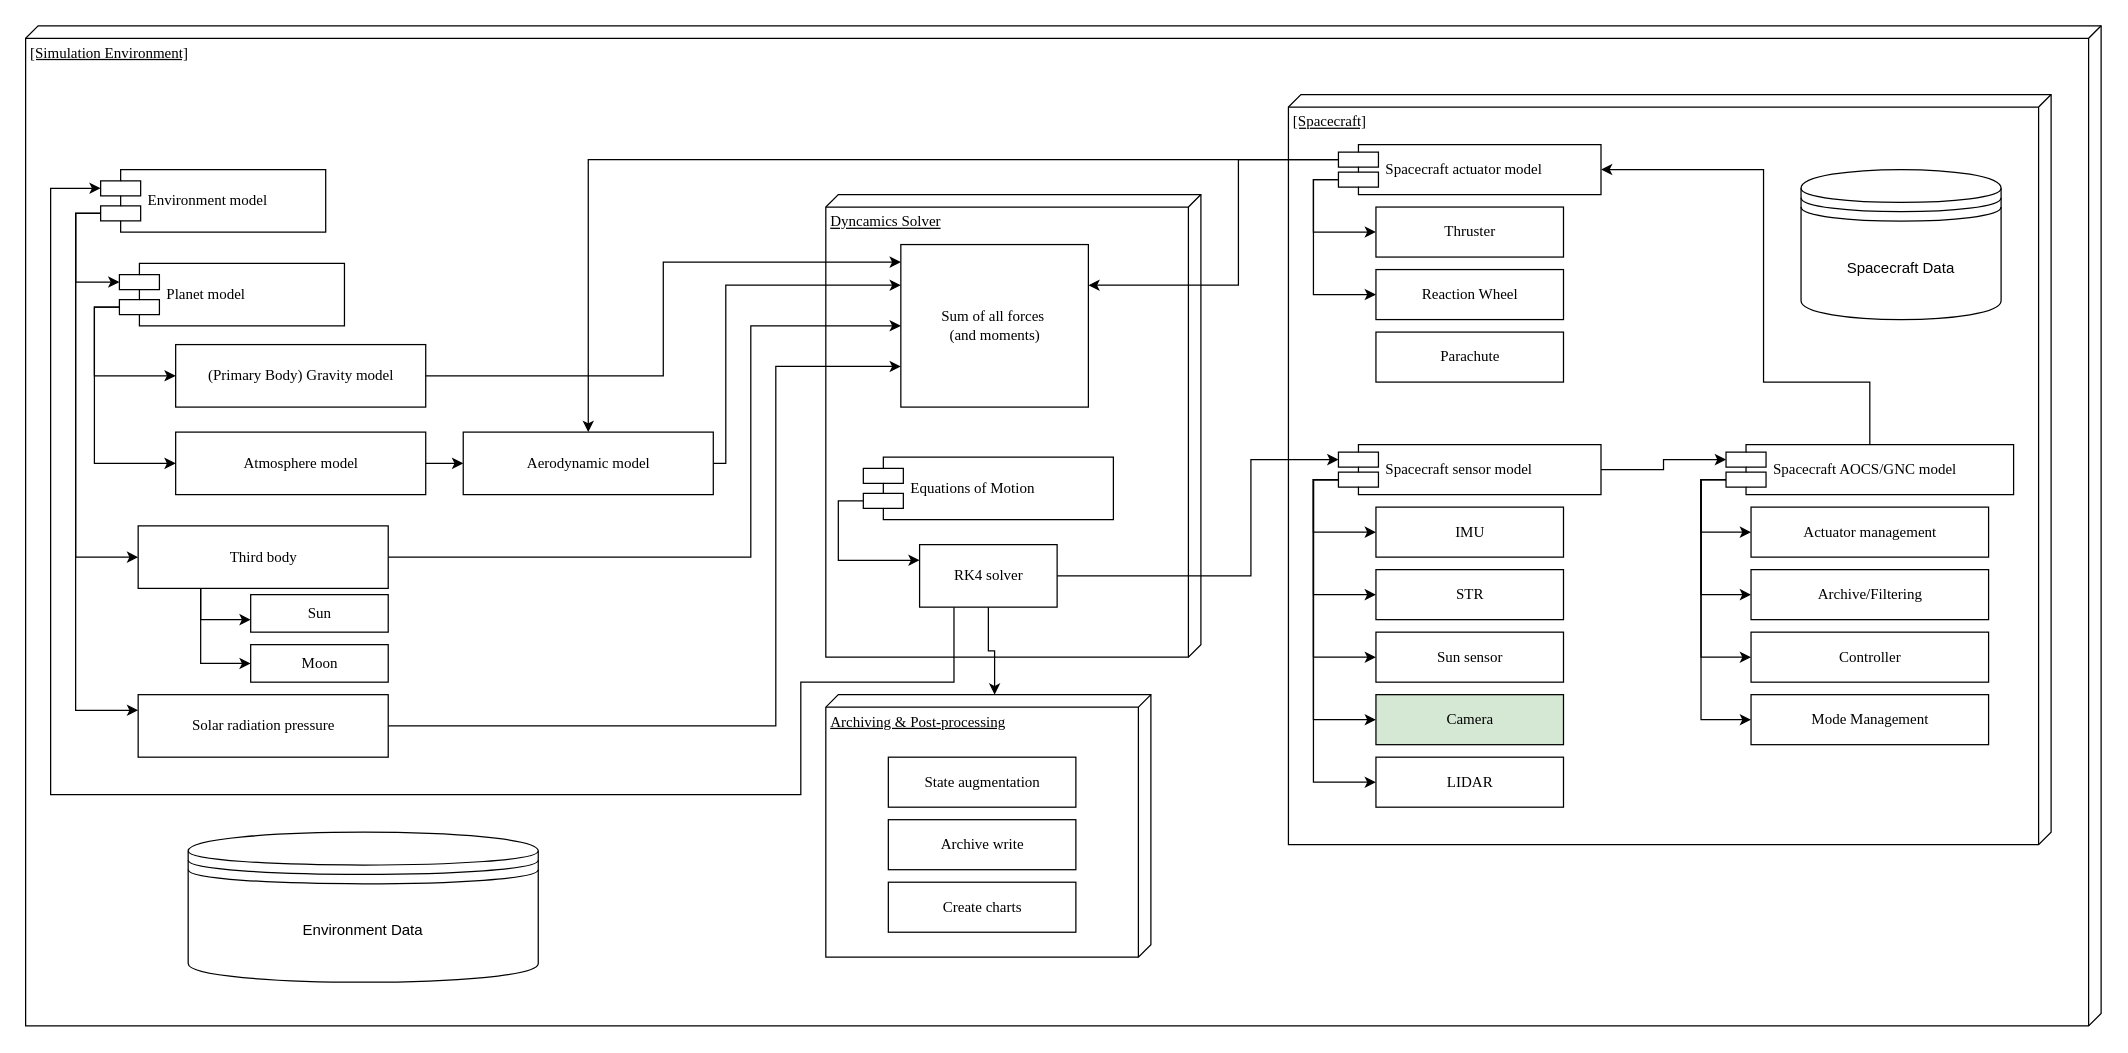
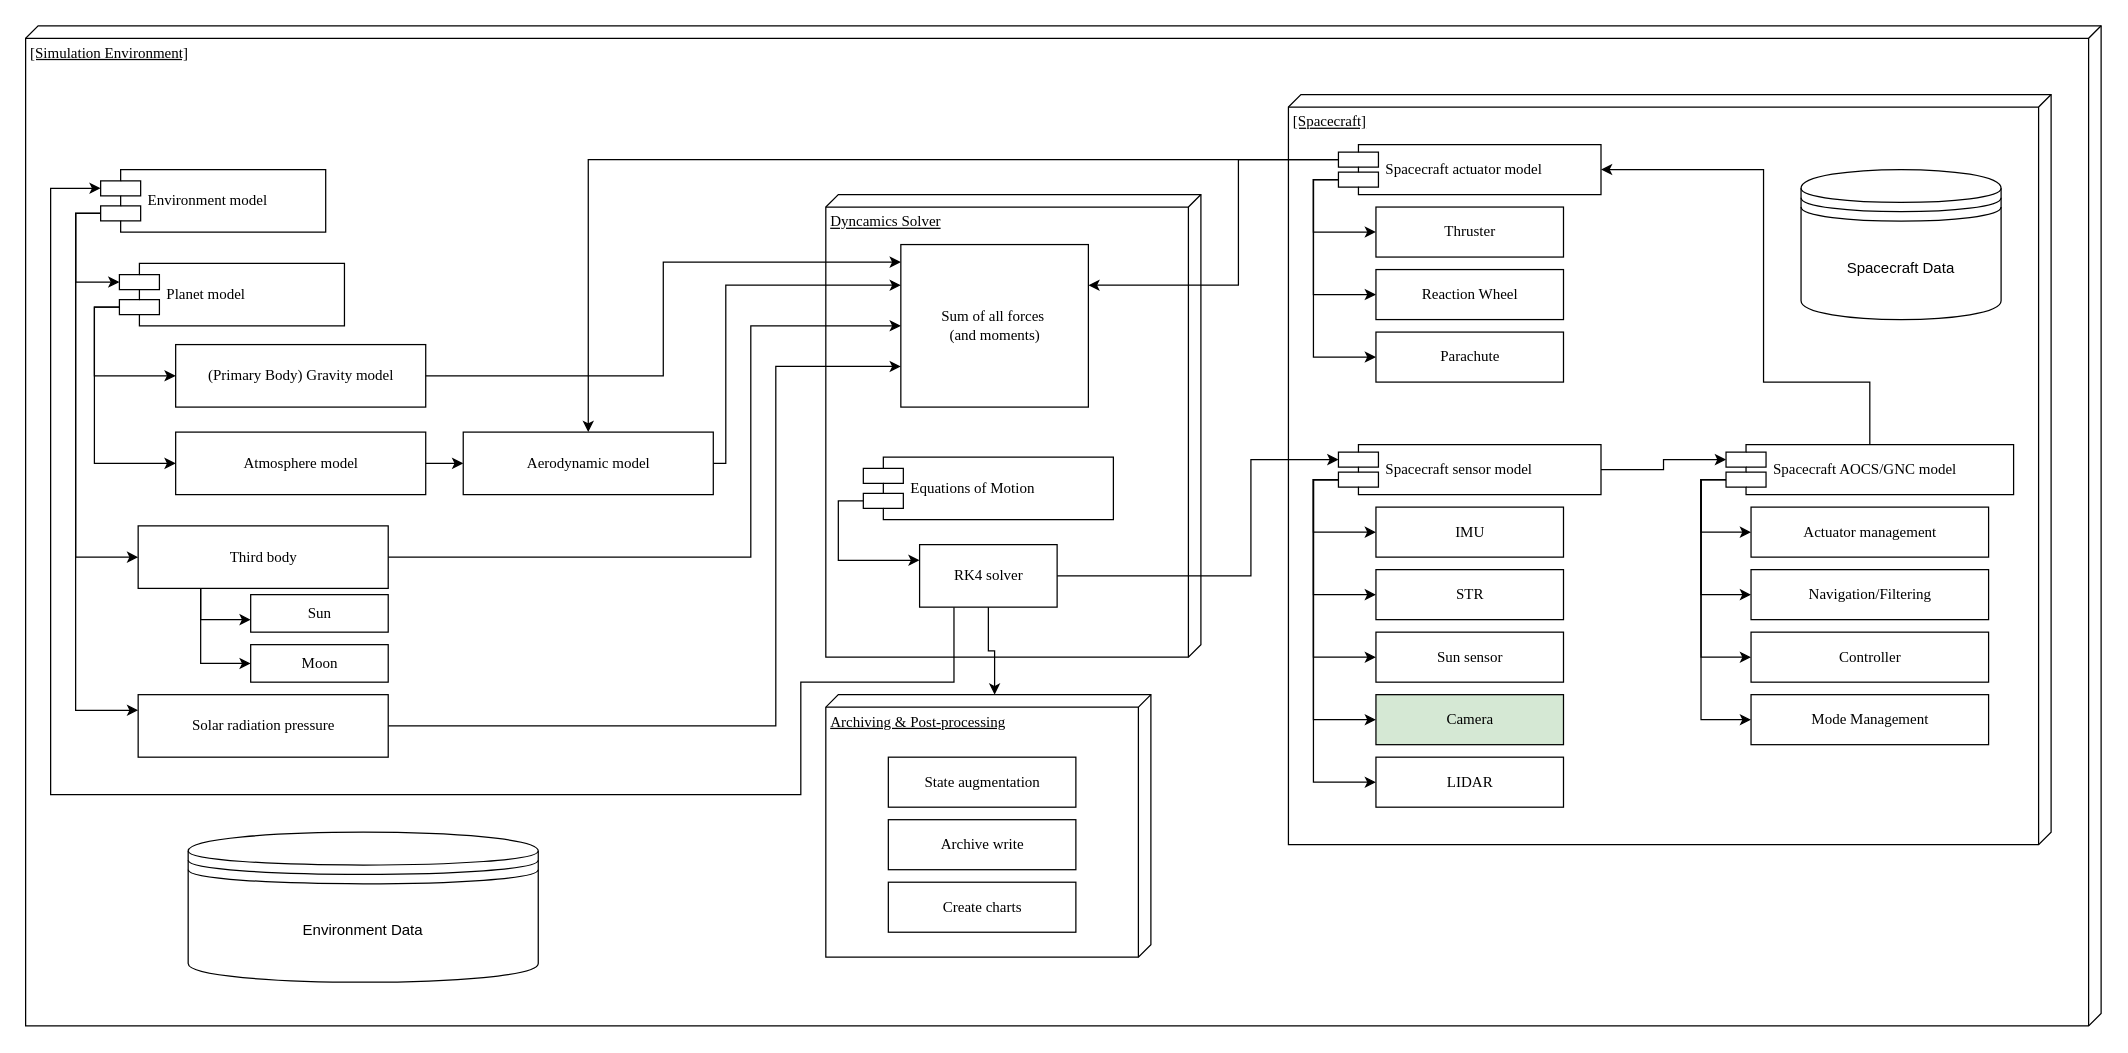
edge "Spacecraft actuator model" -> "Parachute": added
node "Archive/Filtering": label "Archive/Filtering" -> "Navigation/Filtering"
